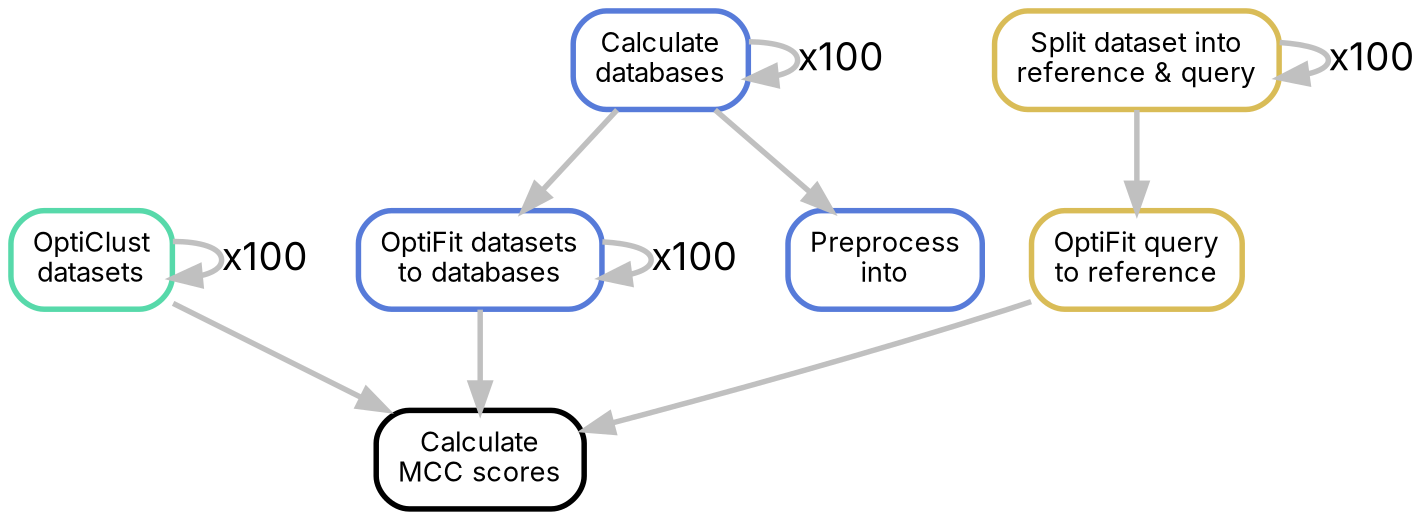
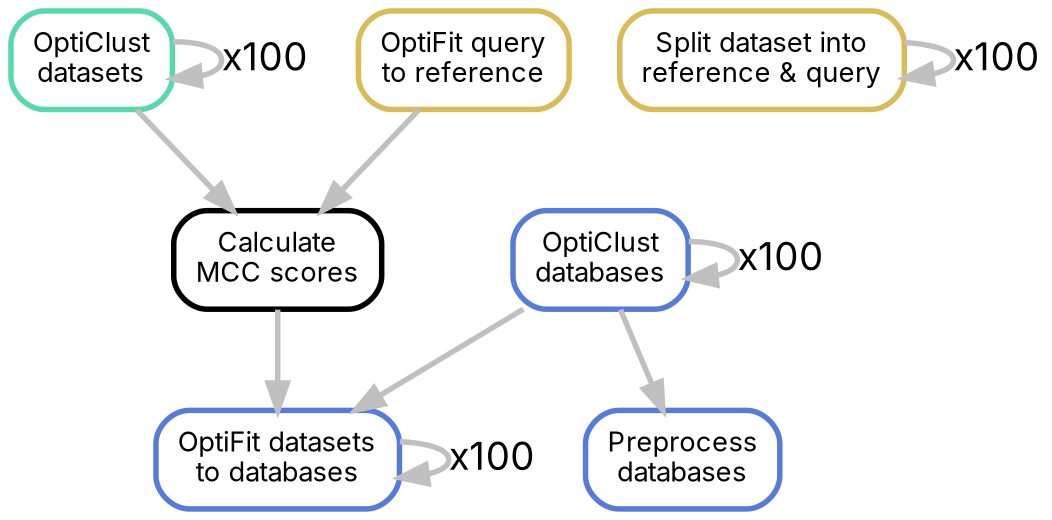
node "Calculate databases": label "Calculate databases" -> "OptiClust databases"
edge "Split dataset into reference & query" -> "OptiFit query to reference": removed
node "Preprocess into": label "Preprocess into" -> "Preprocess databases"
edge "OptiFit datasets to databases" -> "Calculate MCC scores": reversed
